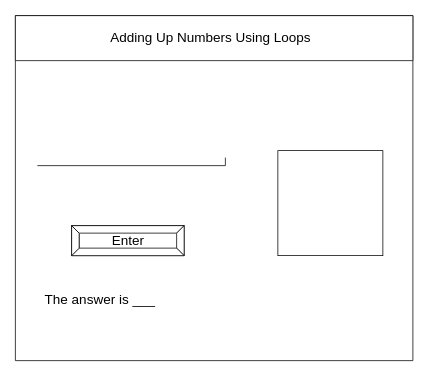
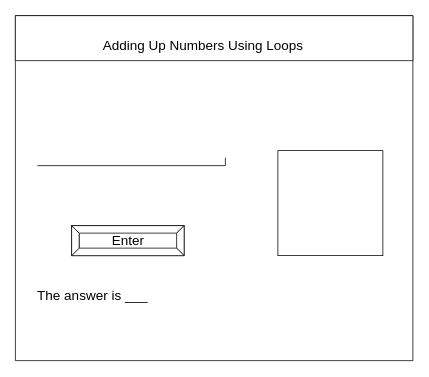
node "Adding Up Numbers Using Loops": moved (210, 38) -> (203, 45)
node "The answer is ___": moved (102, 308) -> (94, 304)
